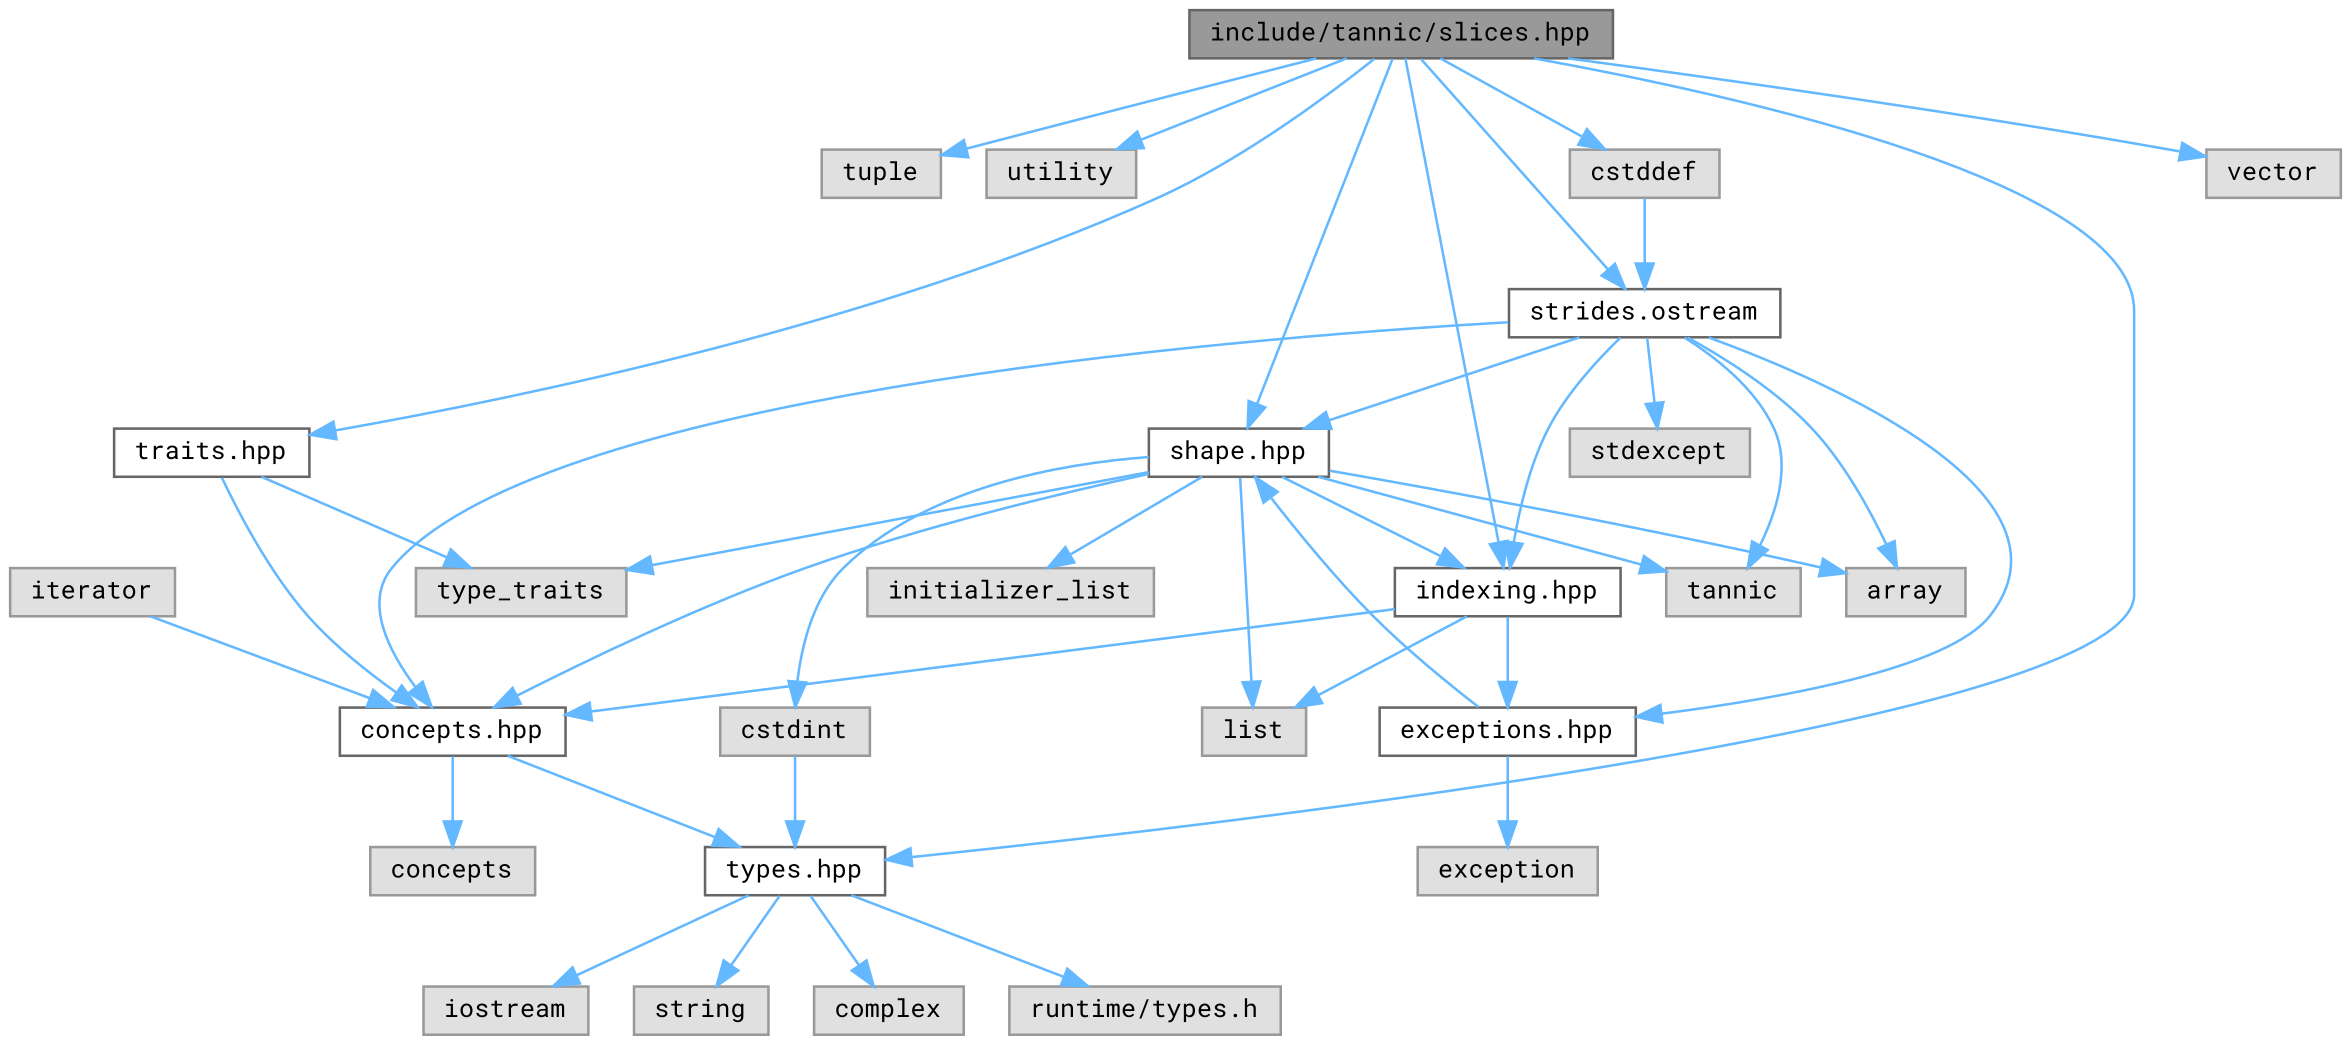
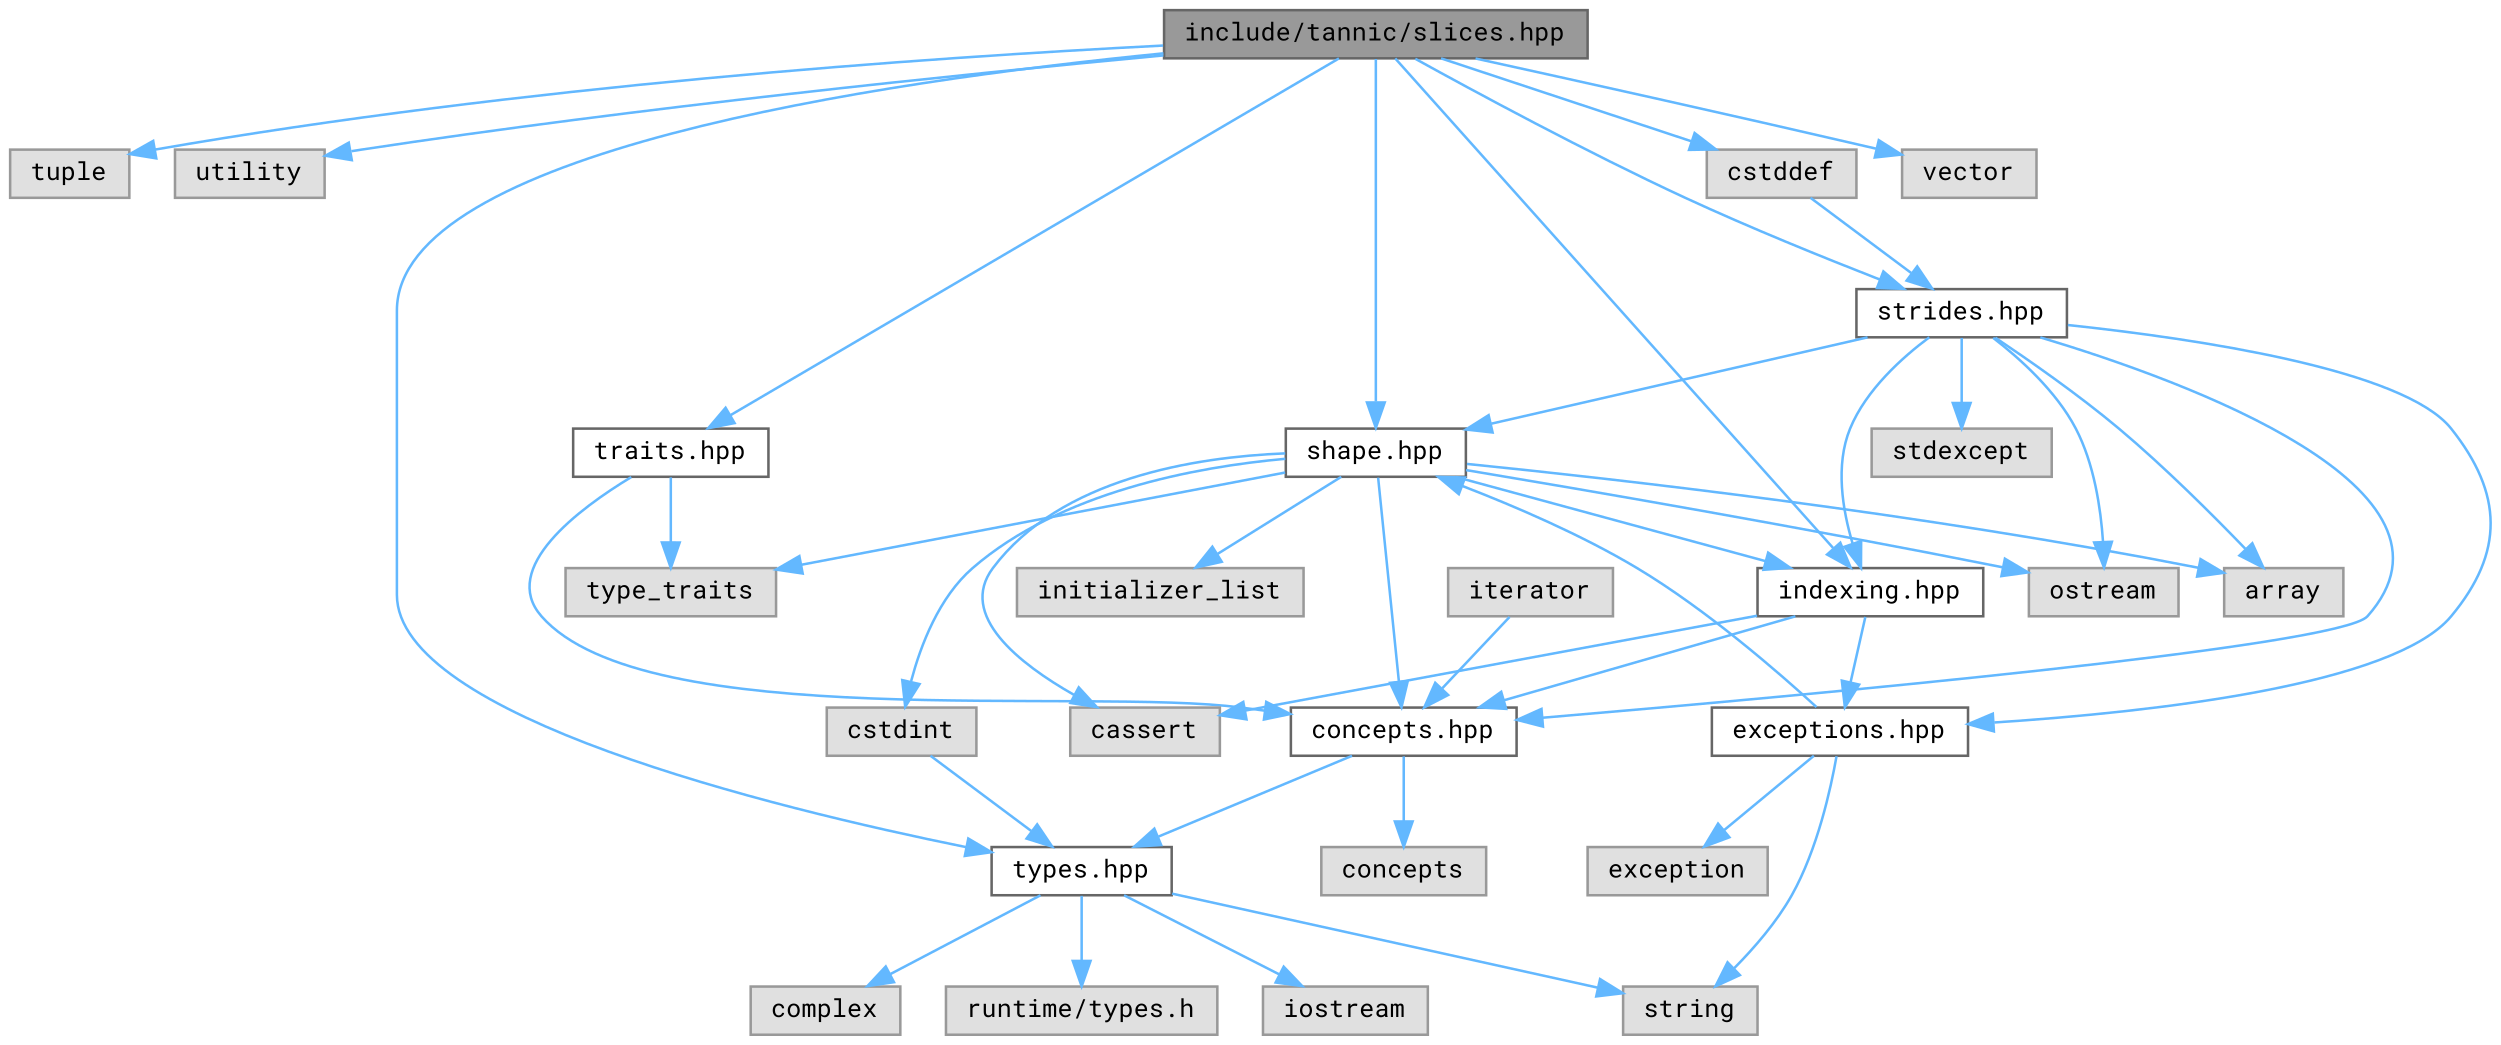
node "strides.ostream": label "strides.ostream" -> "strides.hpp"
node "tannic": label "tannic" -> "ostream"
node "list": label "list" -> "cassert"
edge "exceptions.hpp" -> "string": added
